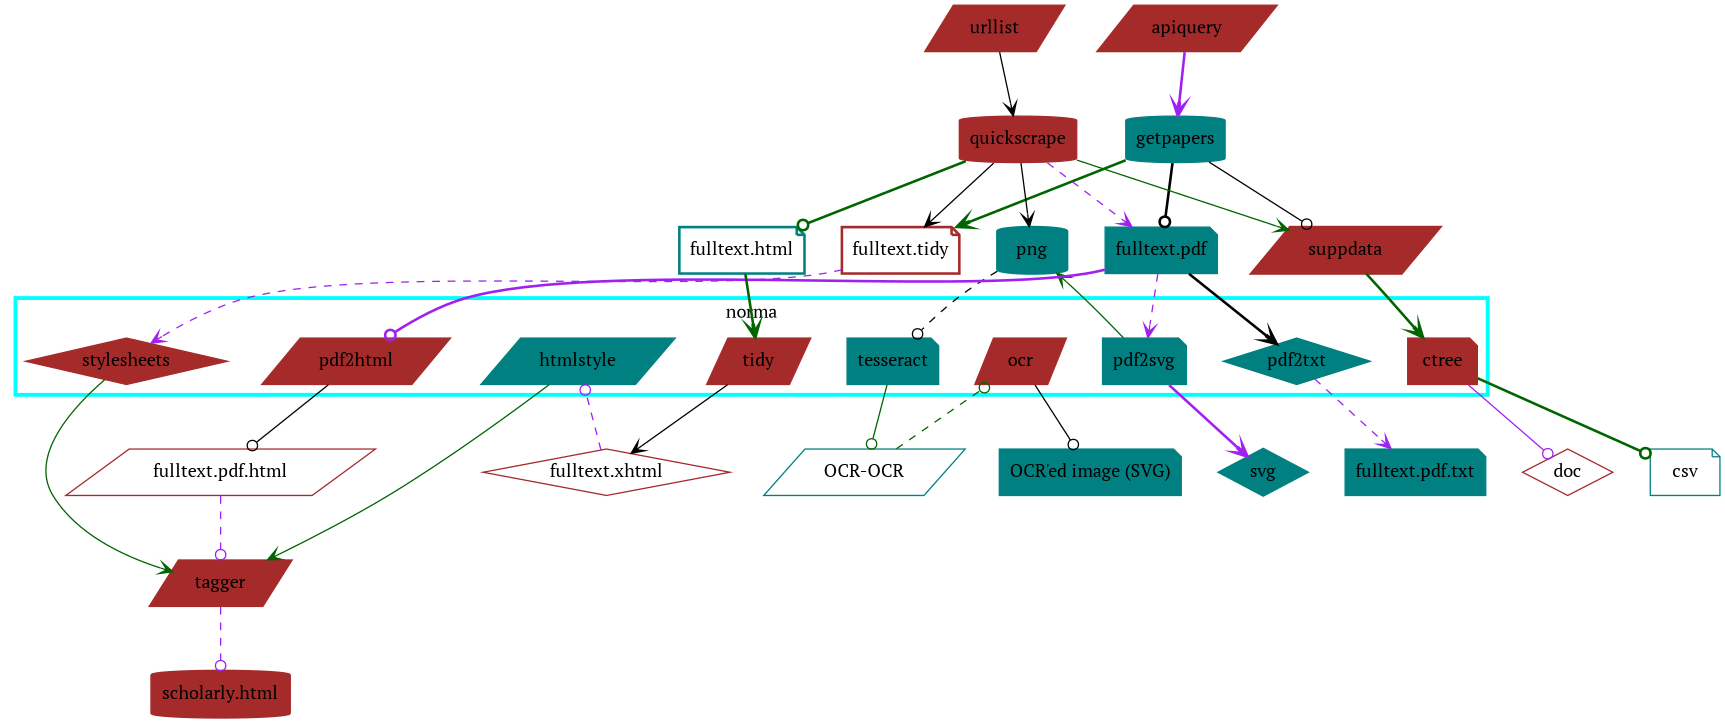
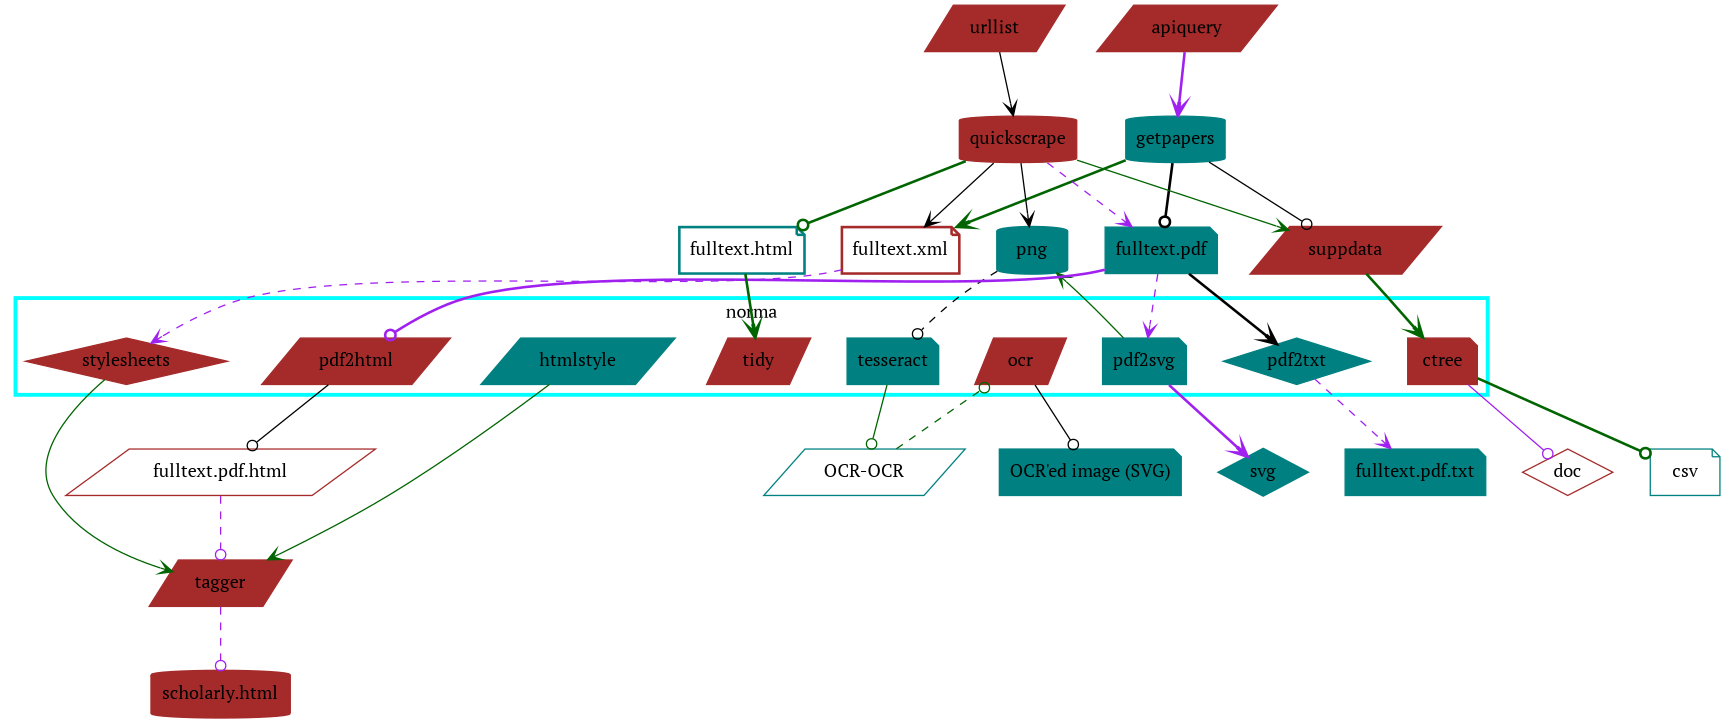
node "fulltext.tidy": label "fulltext.tidy" -> "fulltext.xml"
node "fulltext.xhtml": removed
